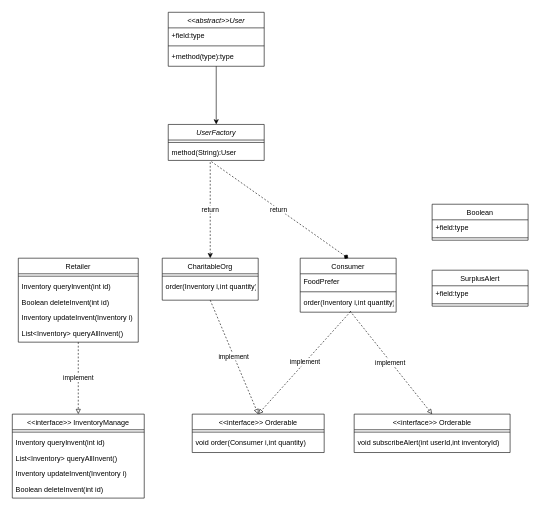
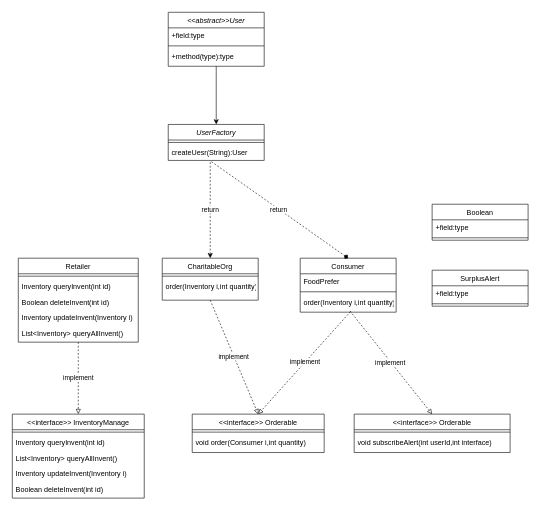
node "method(String):User": label "method(String):User" -> "createUesr(String):User"
node "void subscribeAlert(int userId,int inventoryId)": label "void subscribeAlert(int userId,int inventoryId)" -> "void subscribeAlert(int userId,int interface)"
